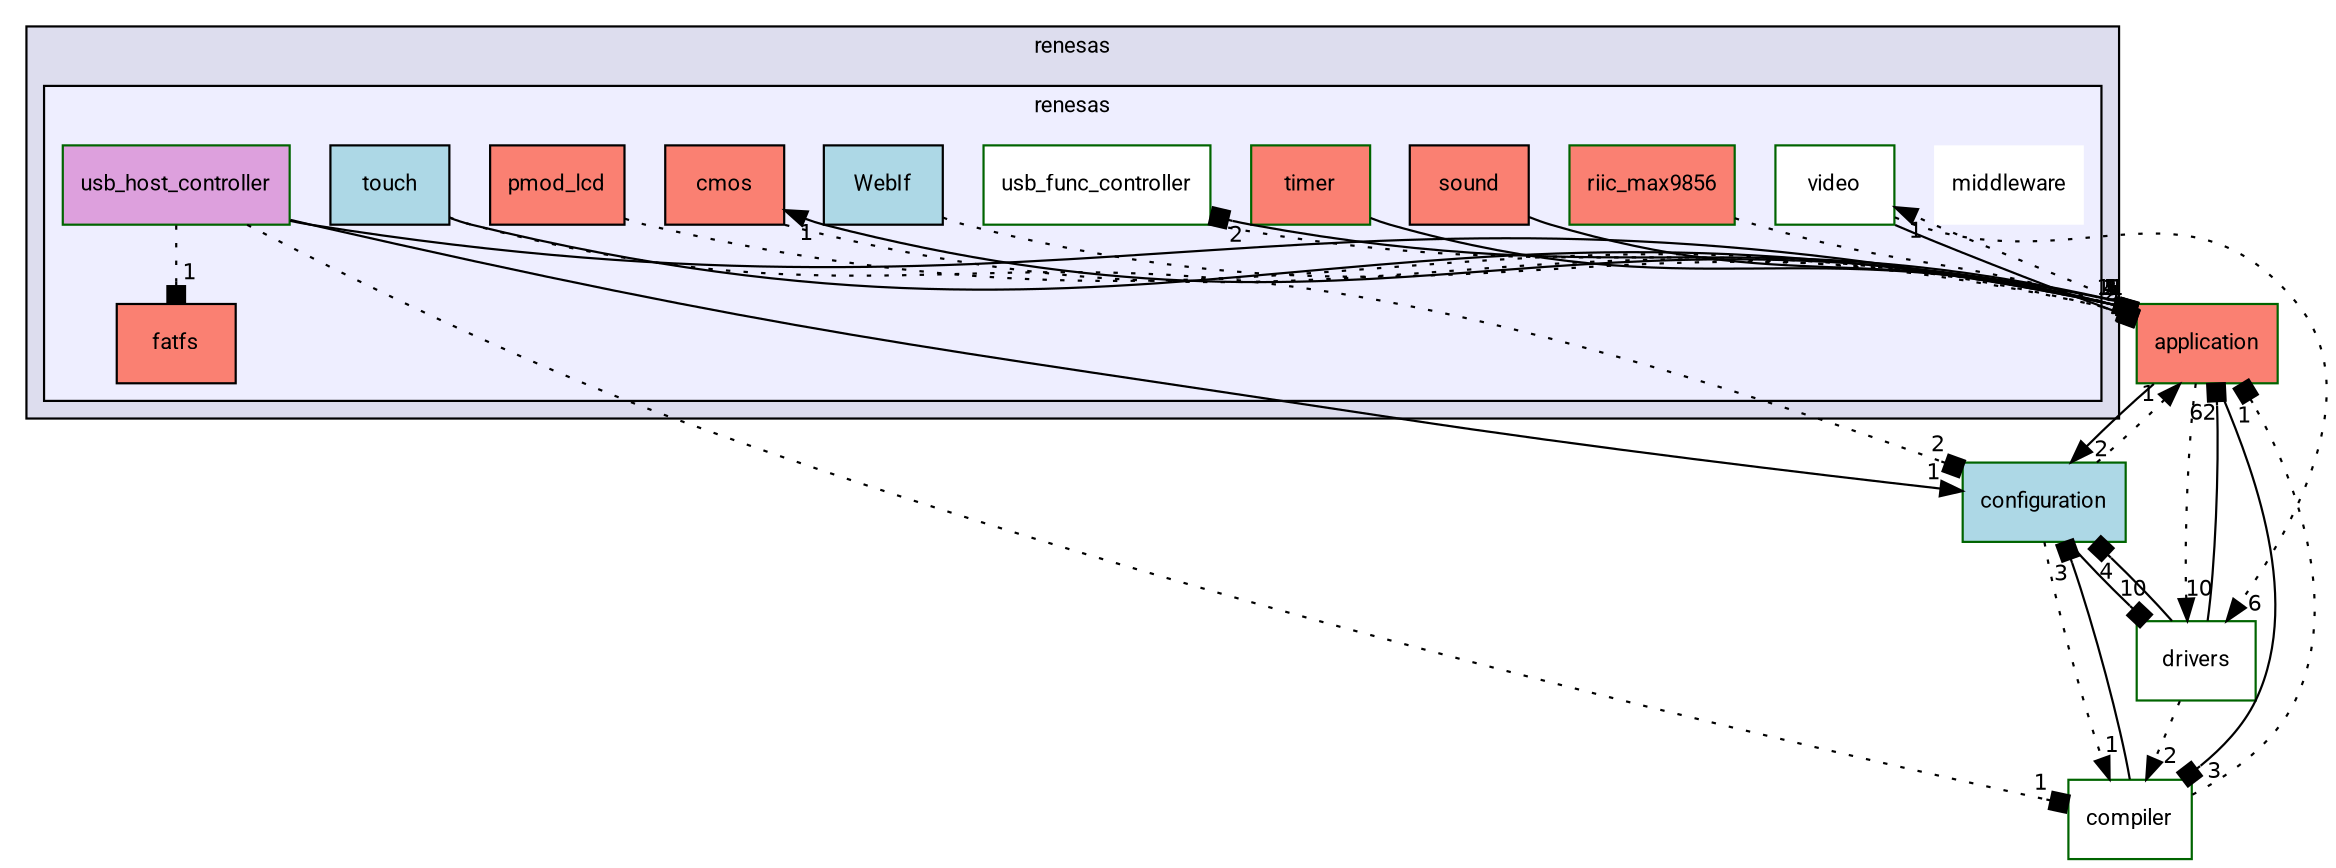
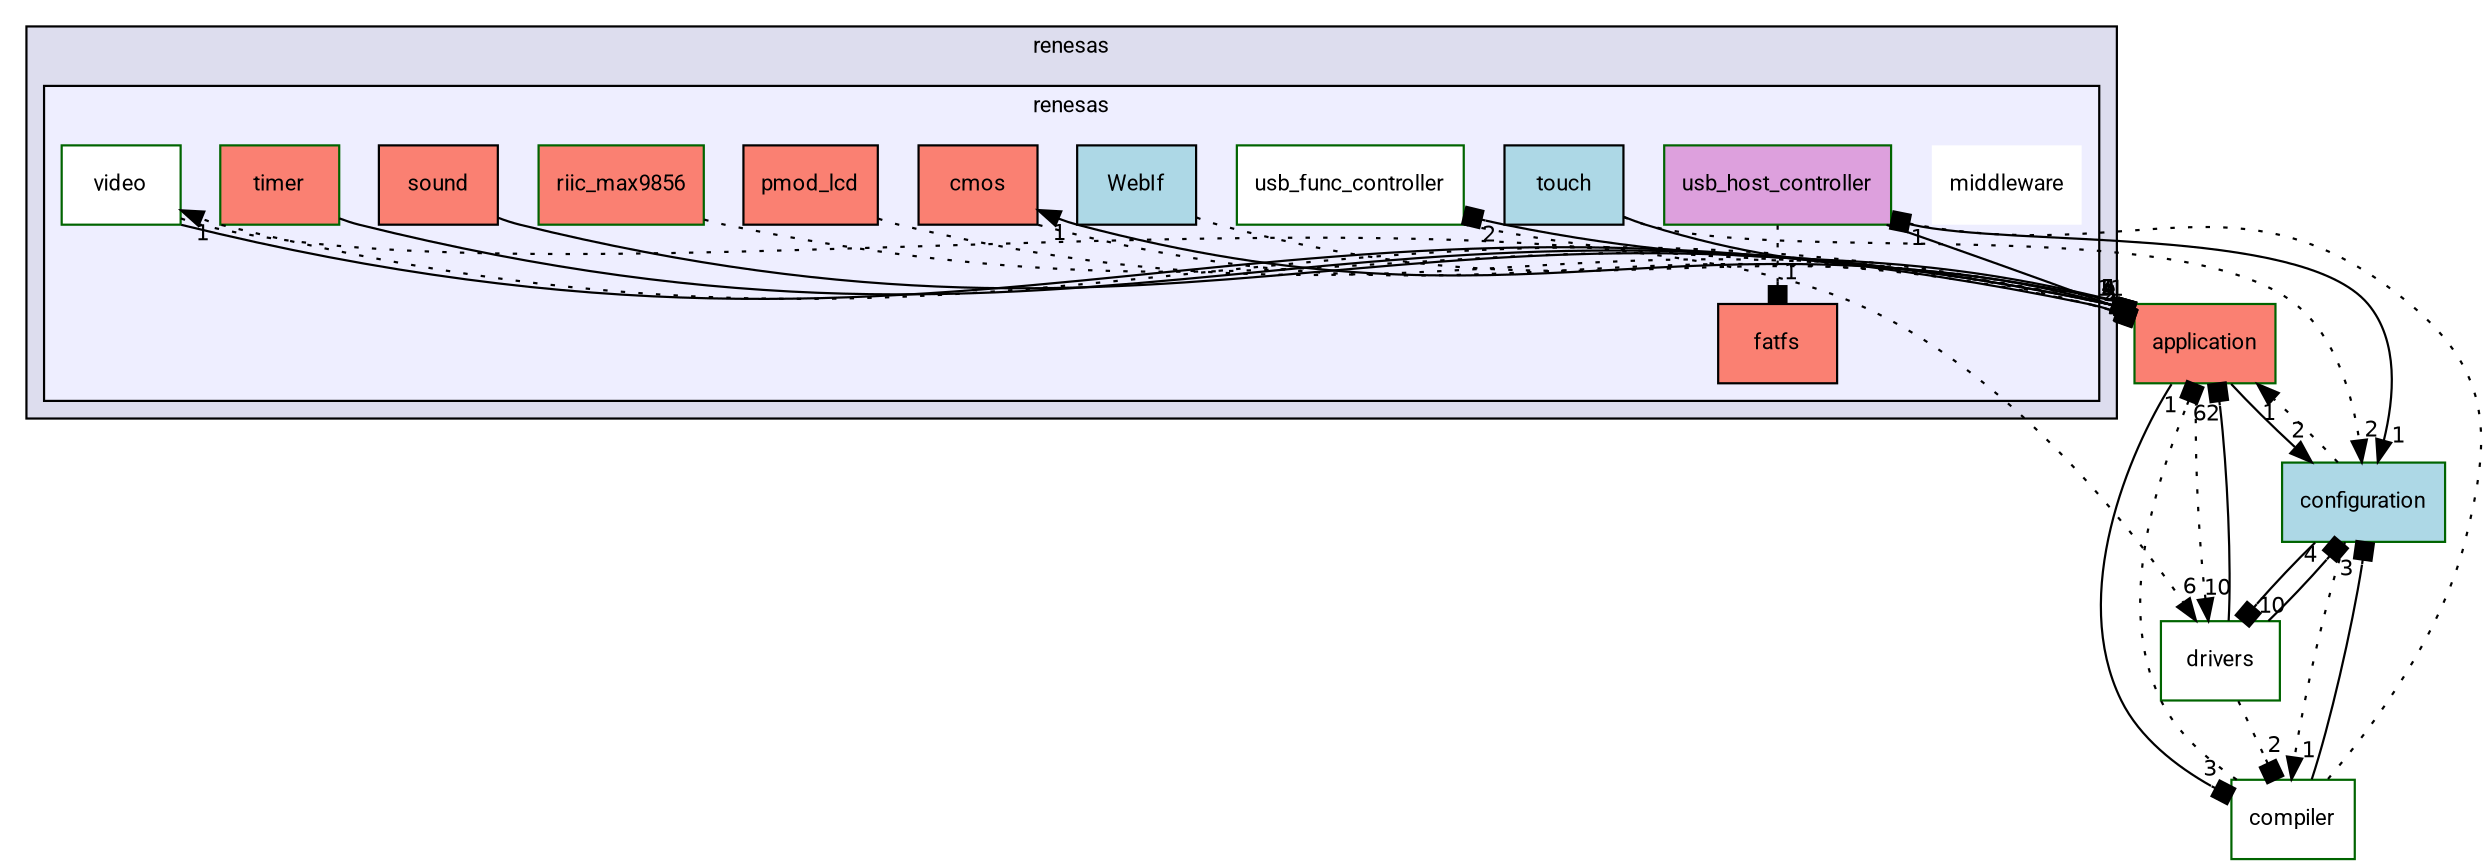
edge "touch" -> "configuration": arrowhead box -> normal
edge "usb_host_controller" -> "compiler": reversed
edge "drivers" -> "compiler": arrowhead normal -> box
